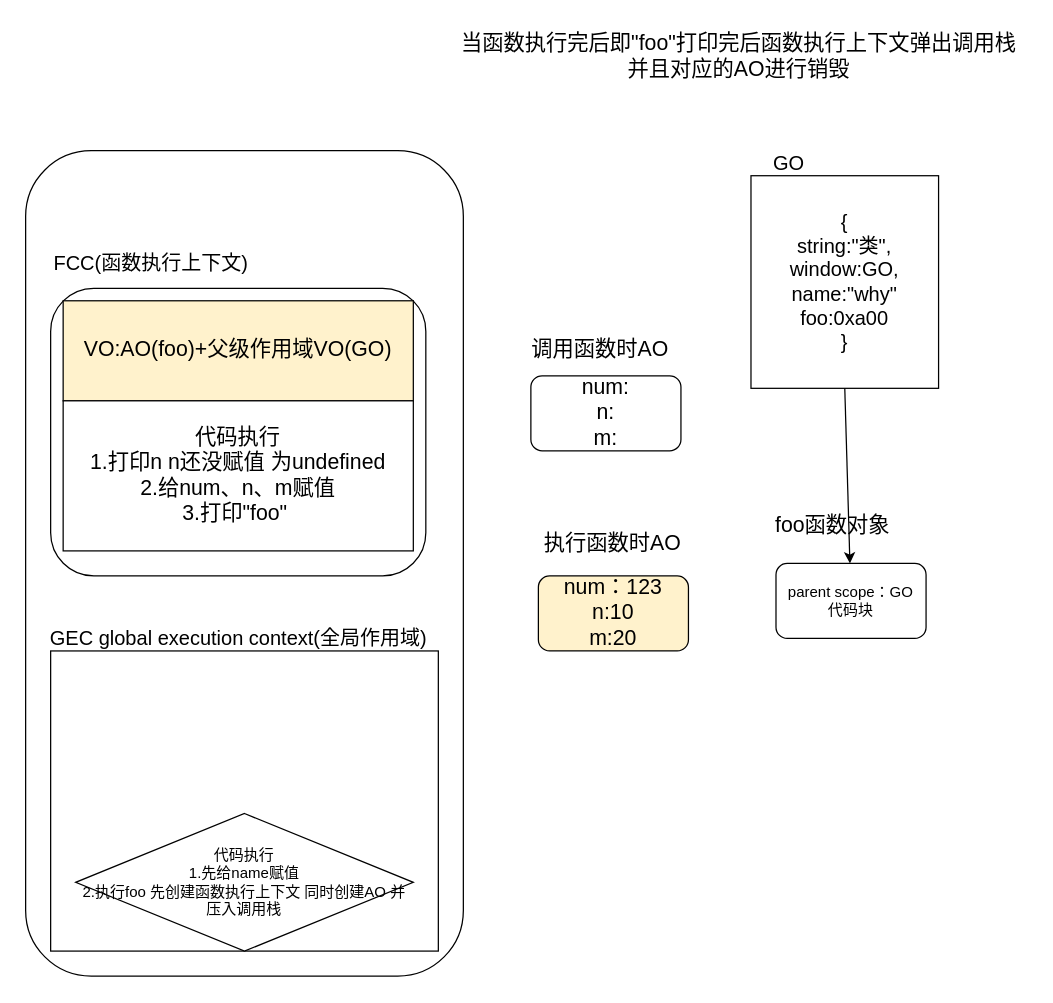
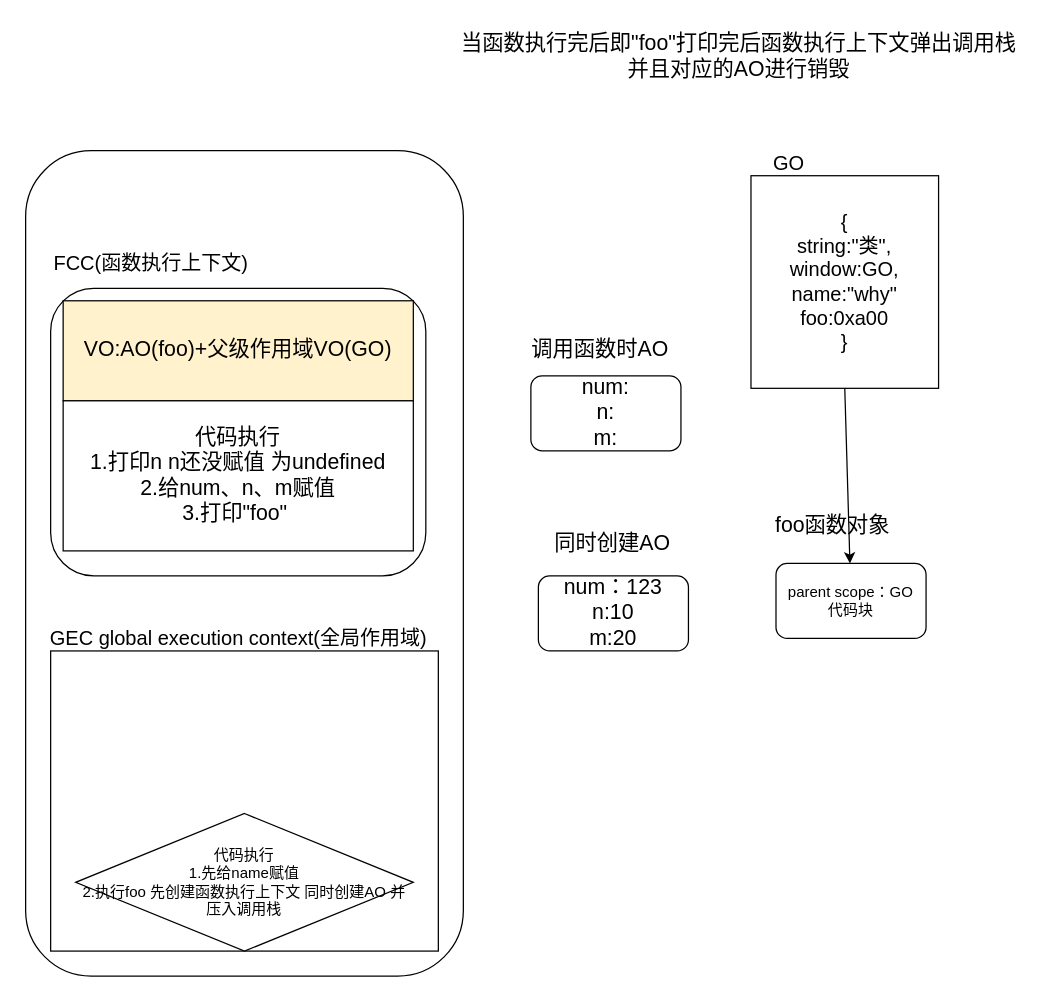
node "执行函数时AO": label "执行函数时AO" -> "同时创建AO"
node "num：123 n:10 m:20": fillcolor #fff2cc -> #ffffff
